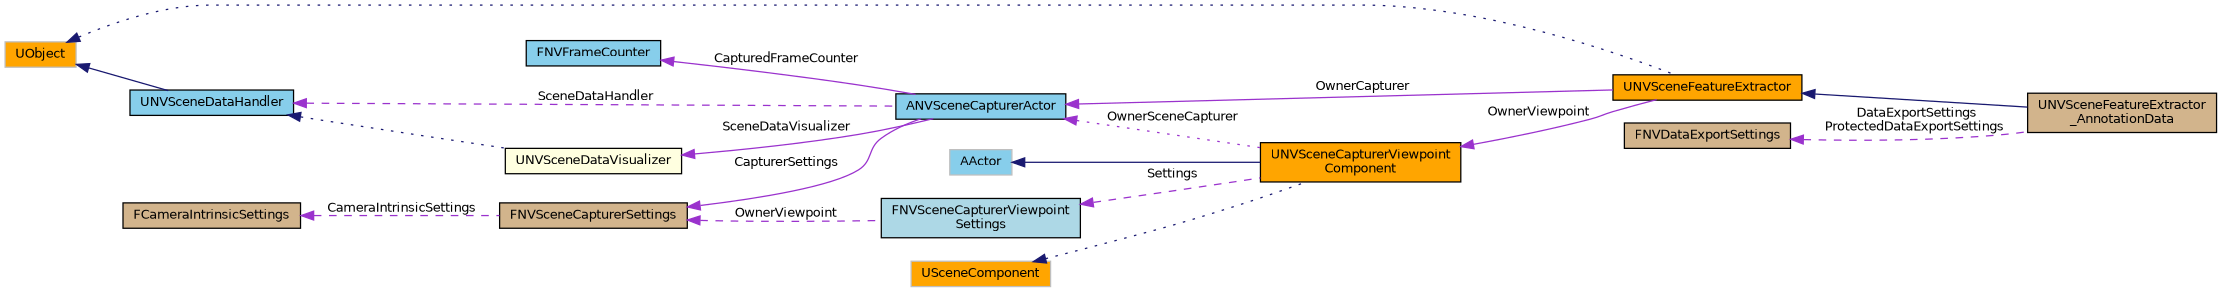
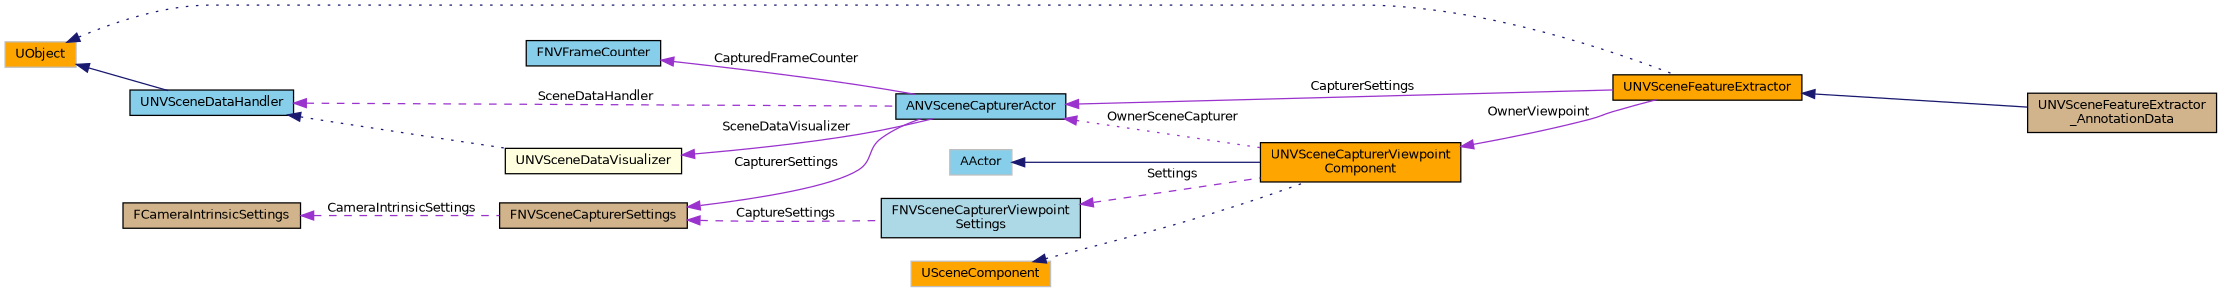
edge "UNVSceneFeatureExtractor" -> "ANVSceneCapturerActor": label " OwnerCapturer" -> " CapturerSettings"
node "FNVDataExportSettings": removed
edge "FNVSceneCapturerViewpoint Settings" -> "FNVSceneCapturerSettings": label " OwnerViewpoint" -> " CaptureSettings"
